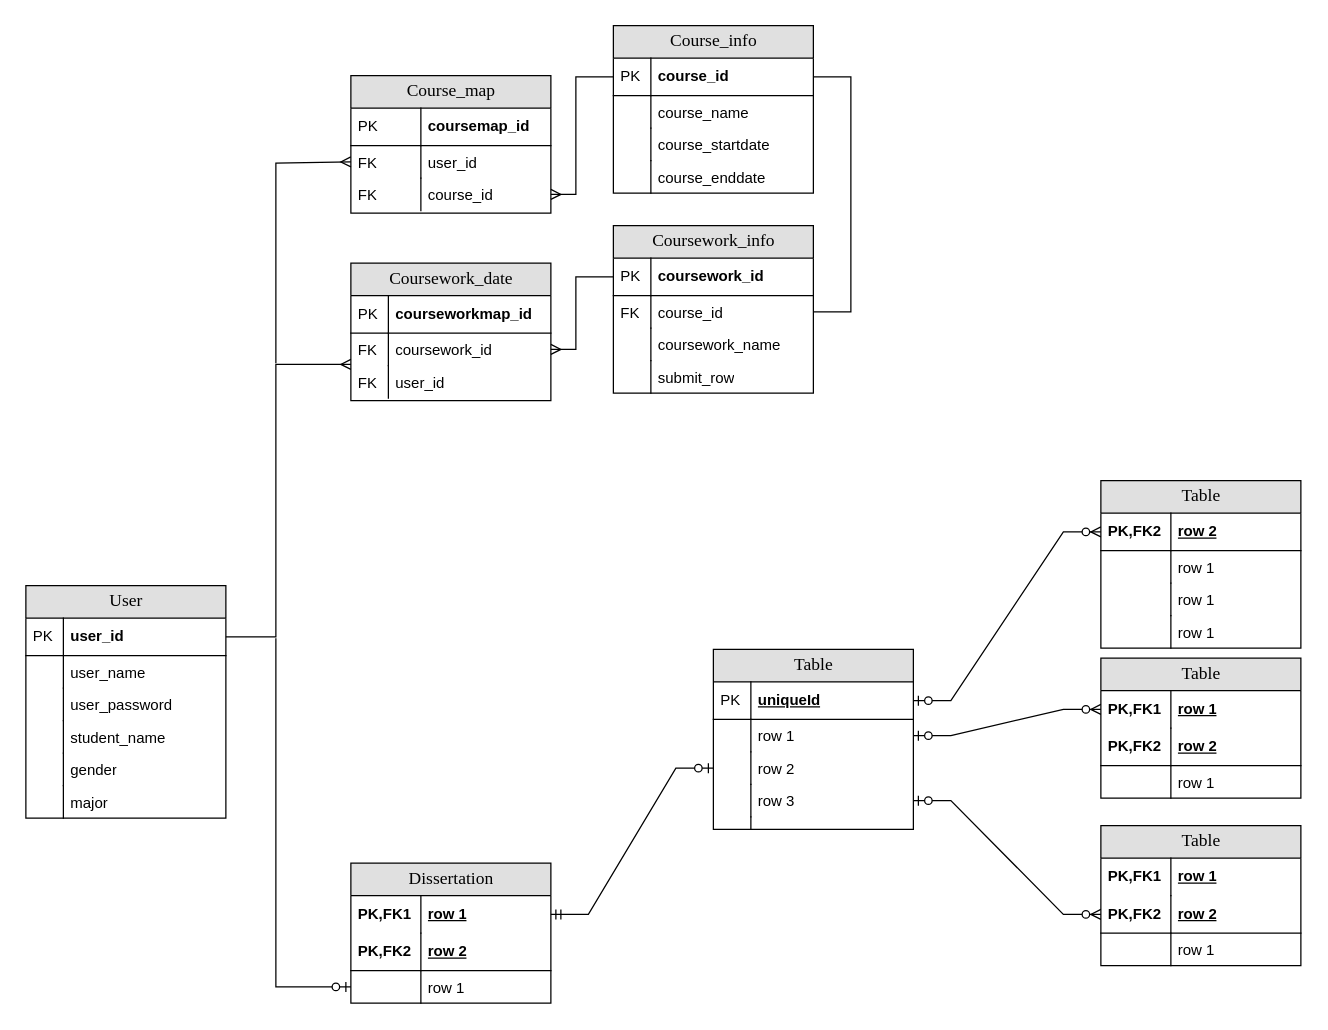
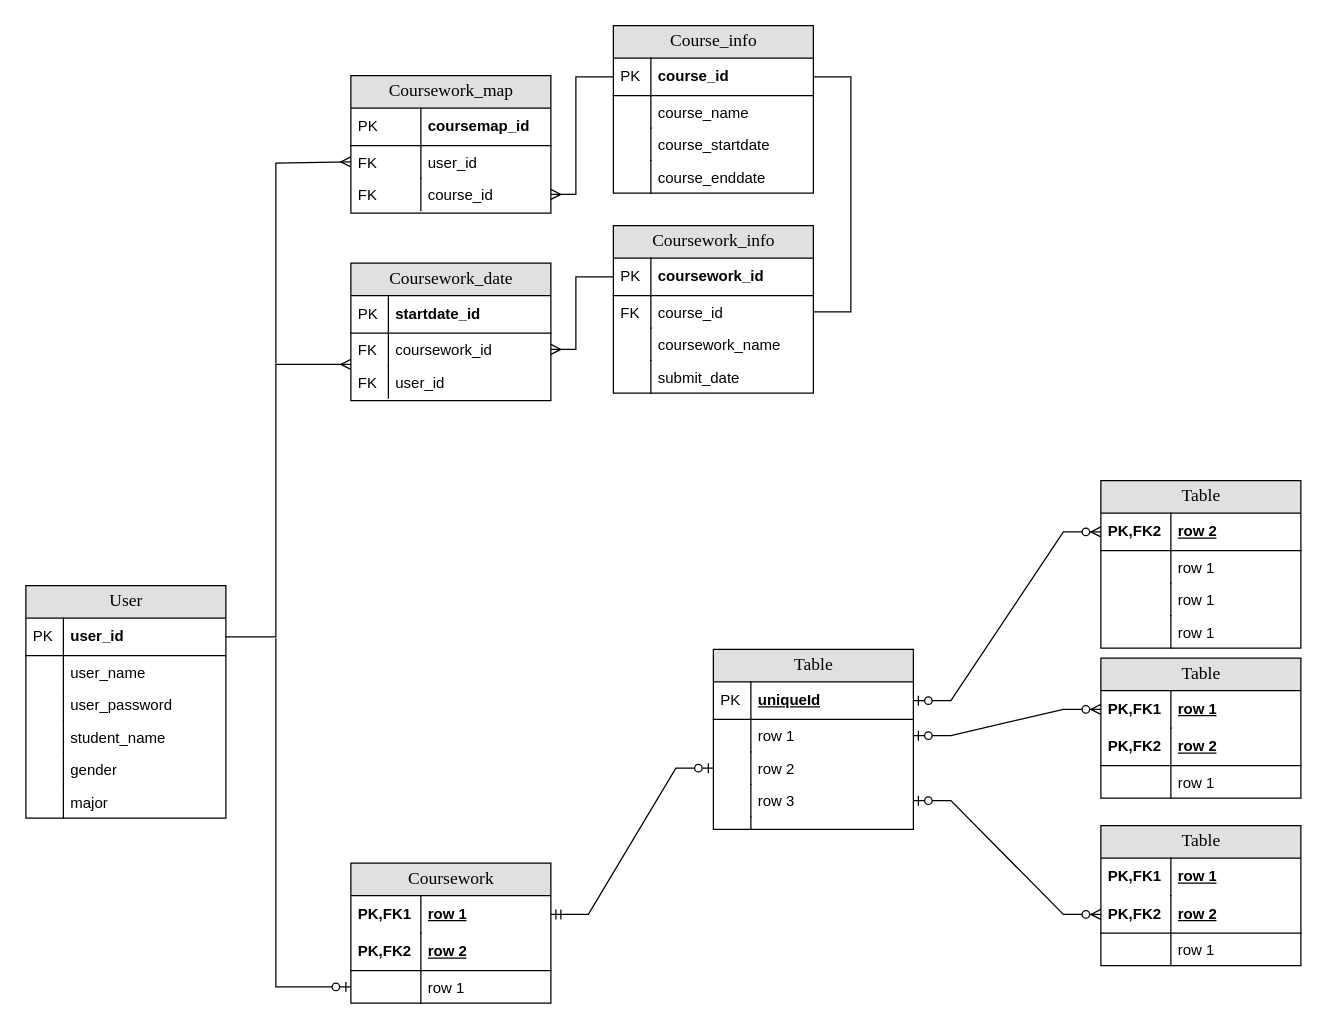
node "Course_map": label "Course_map" -> "Coursework_map"
node "courseworkmap_id": label "courseworkmap_id" -> "startdate_id"
node "submit_row": label "submit_row" -> "submit_date"
node "Dissertation": label "Dissertation" -> "Coursework"
